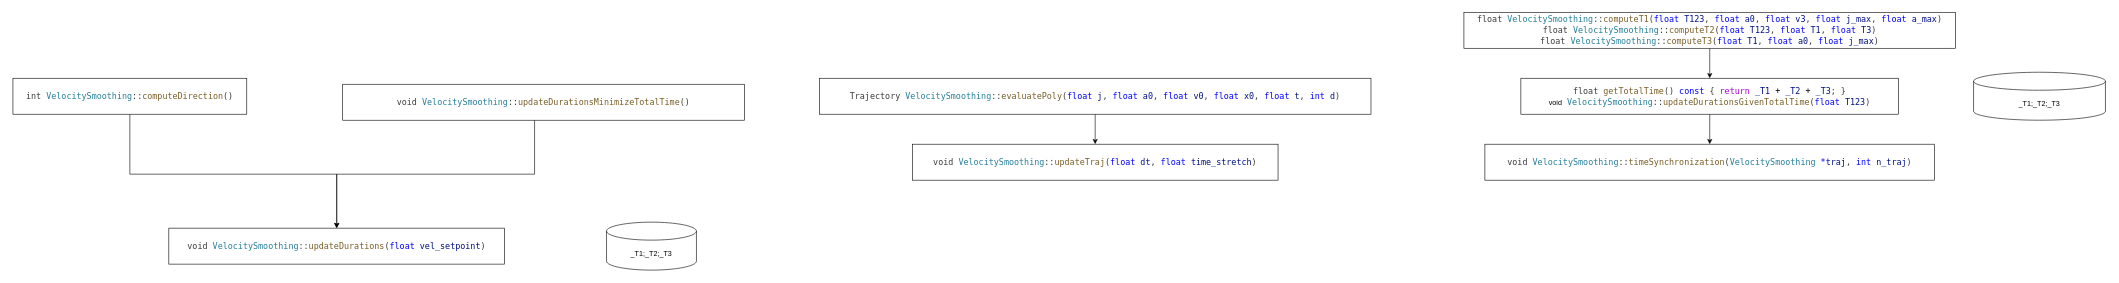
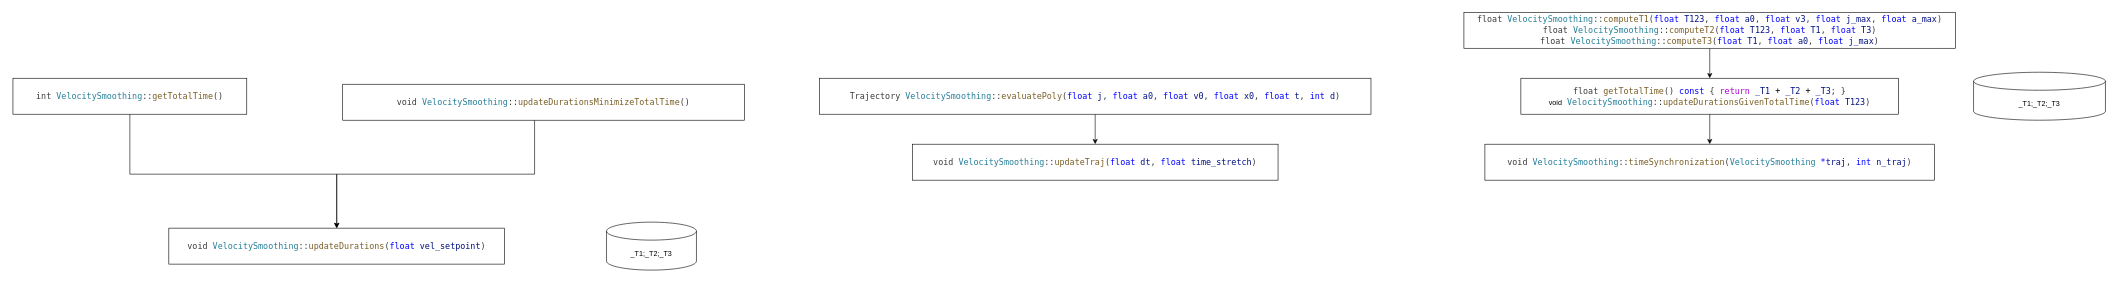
node "int VelocitySmoothing::computeDirection()": label "int VelocitySmoothing::computeDirection()" -> "int VelocitySmoothing::getTotalTime()"
